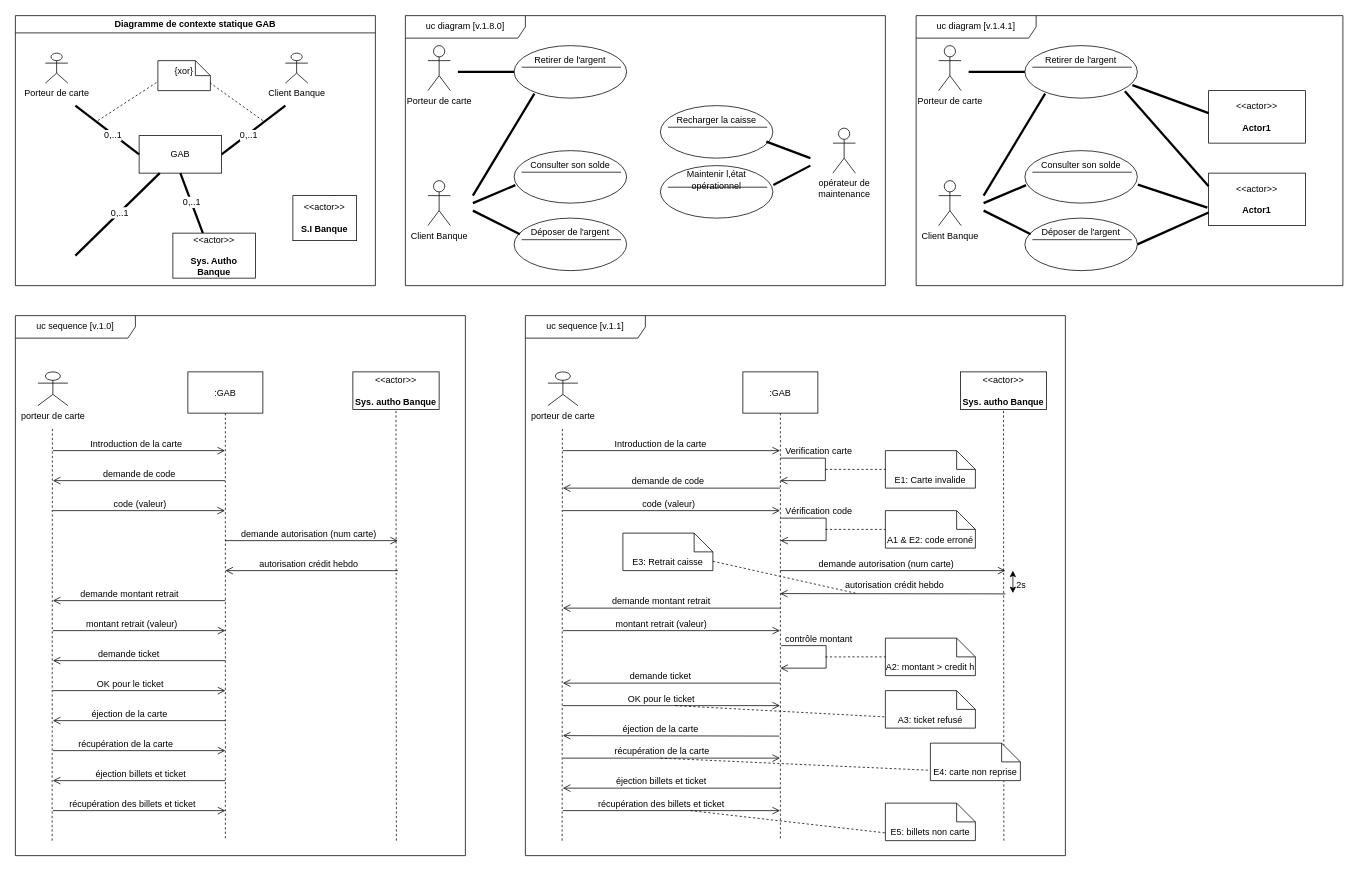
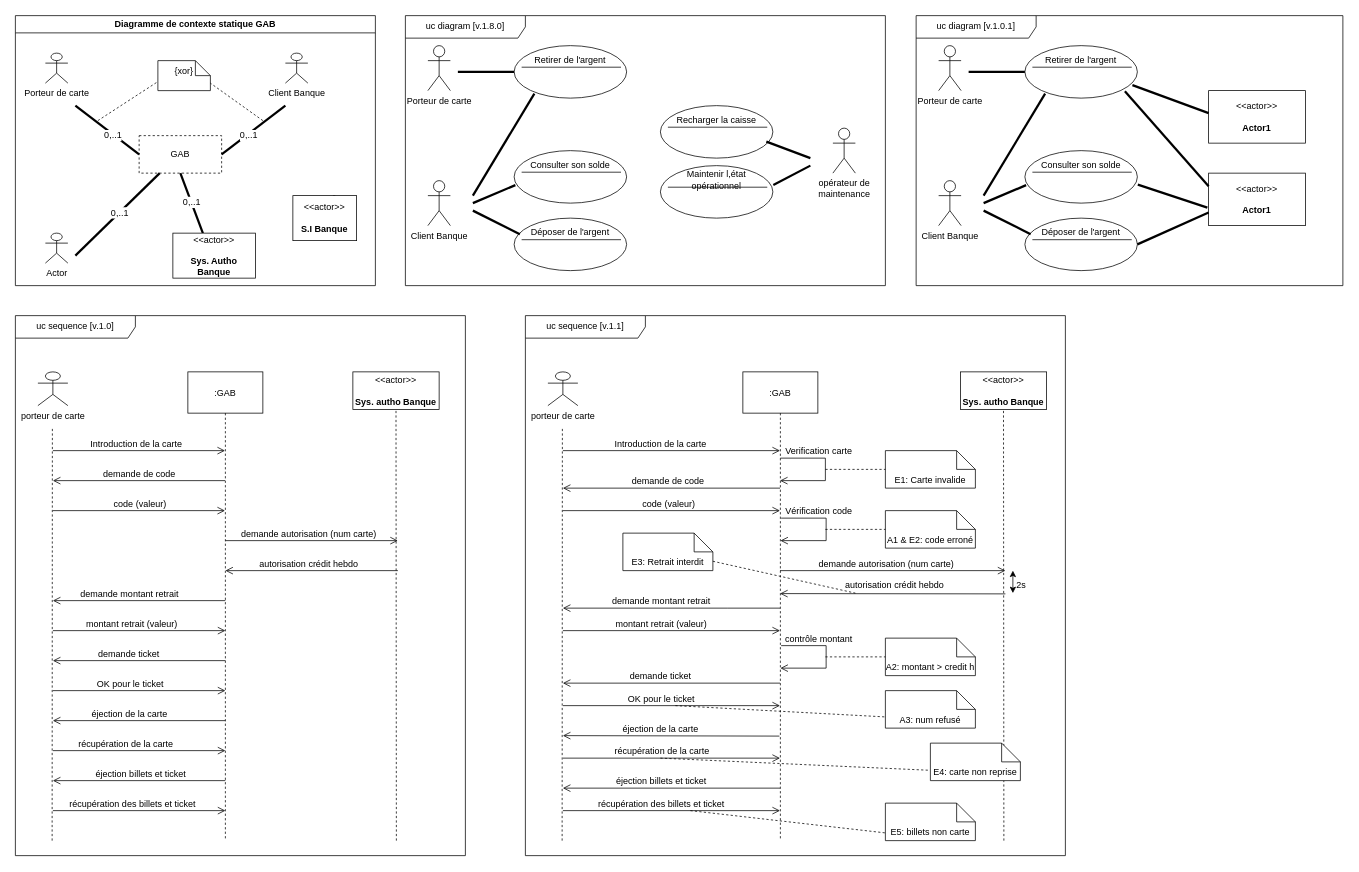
node "uc diagram [v.1.4.1]": label "uc diagram [v.1.4.1]" -> "uc diagram [v.1.0.1]"
node "GAB": style solid -> dashed
node "Actor": added
node "E3: Retrait caisse": label "E3: Retrait caisse" -> "E3: Retrait interdit"
node "A3: ticket refusé": label "A3: ticket refusé" -> "A3: num refusé"
